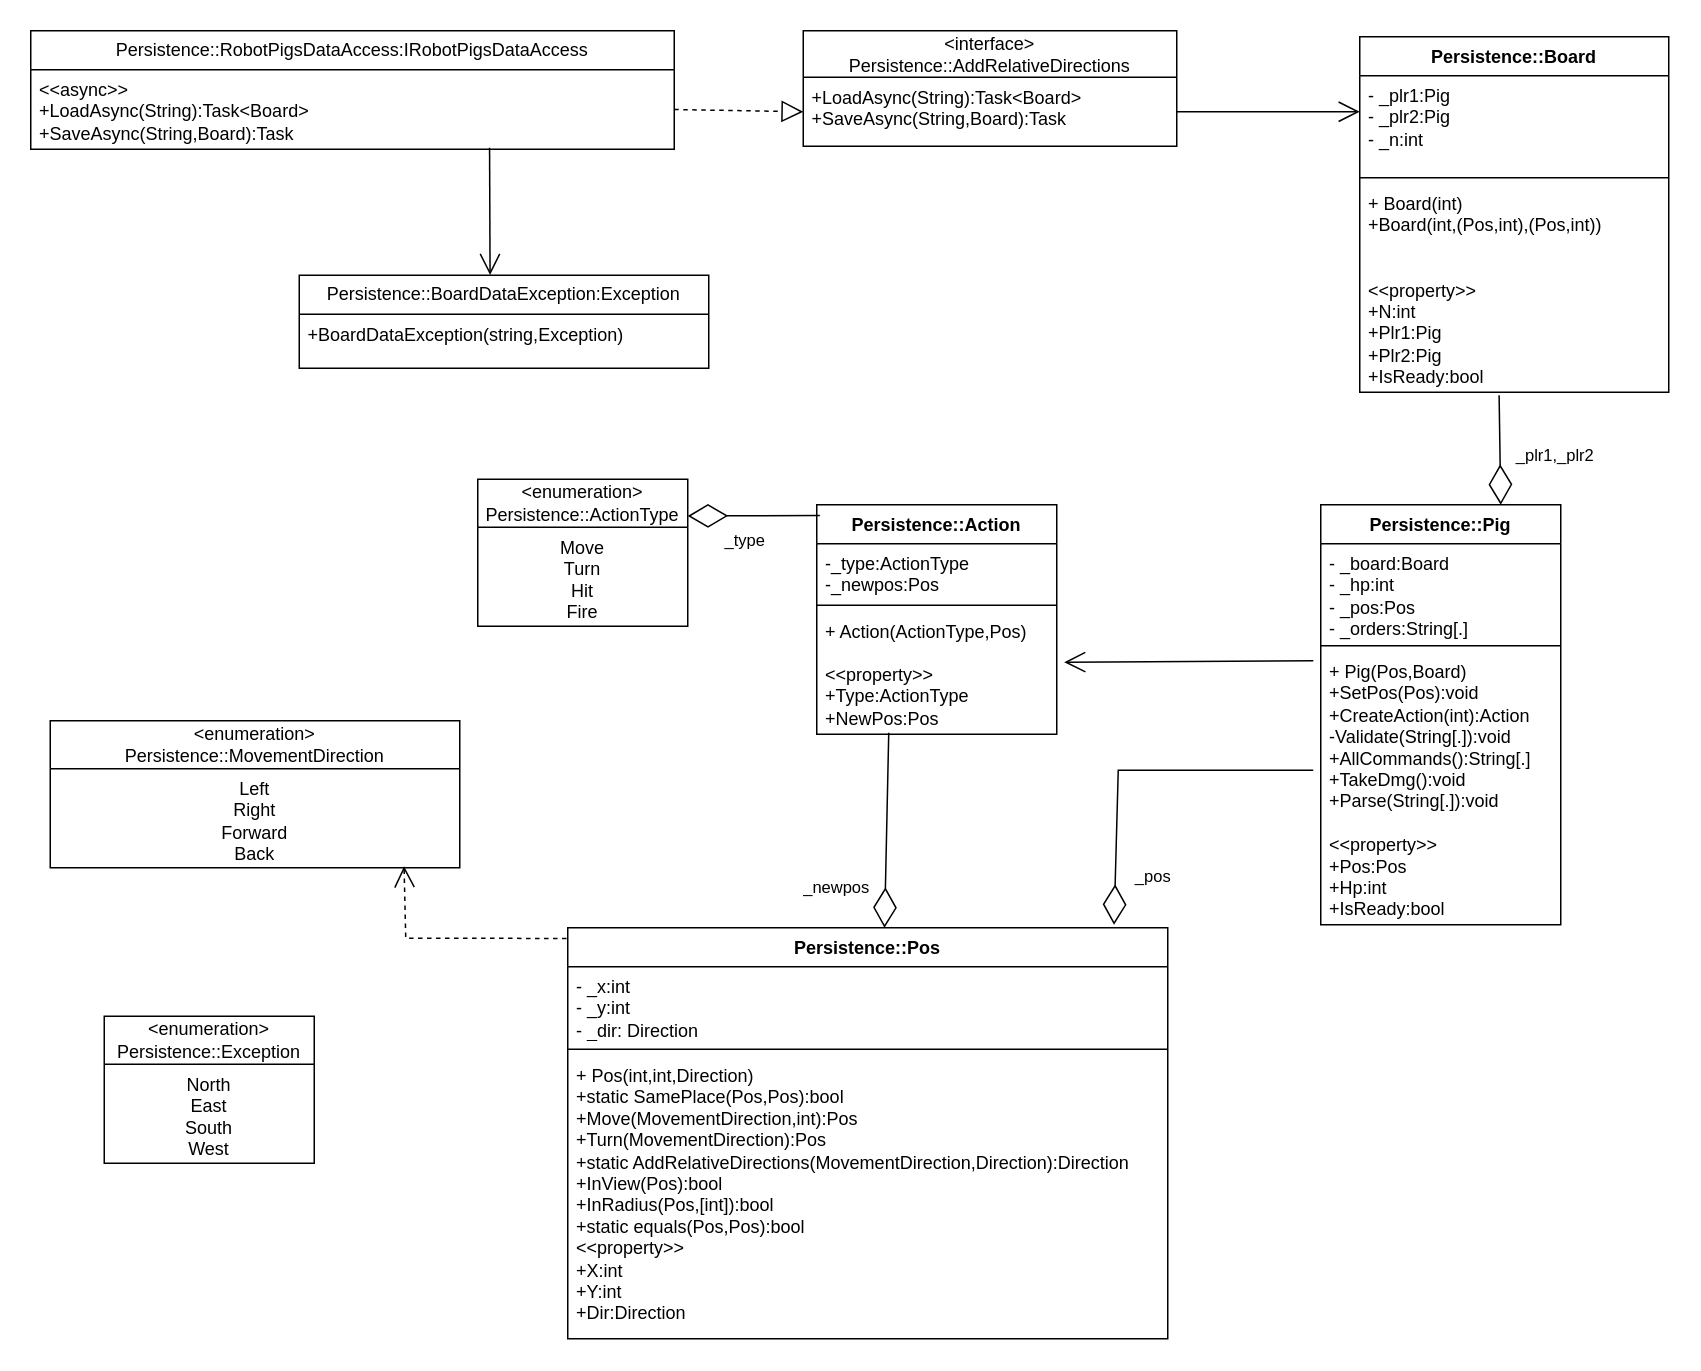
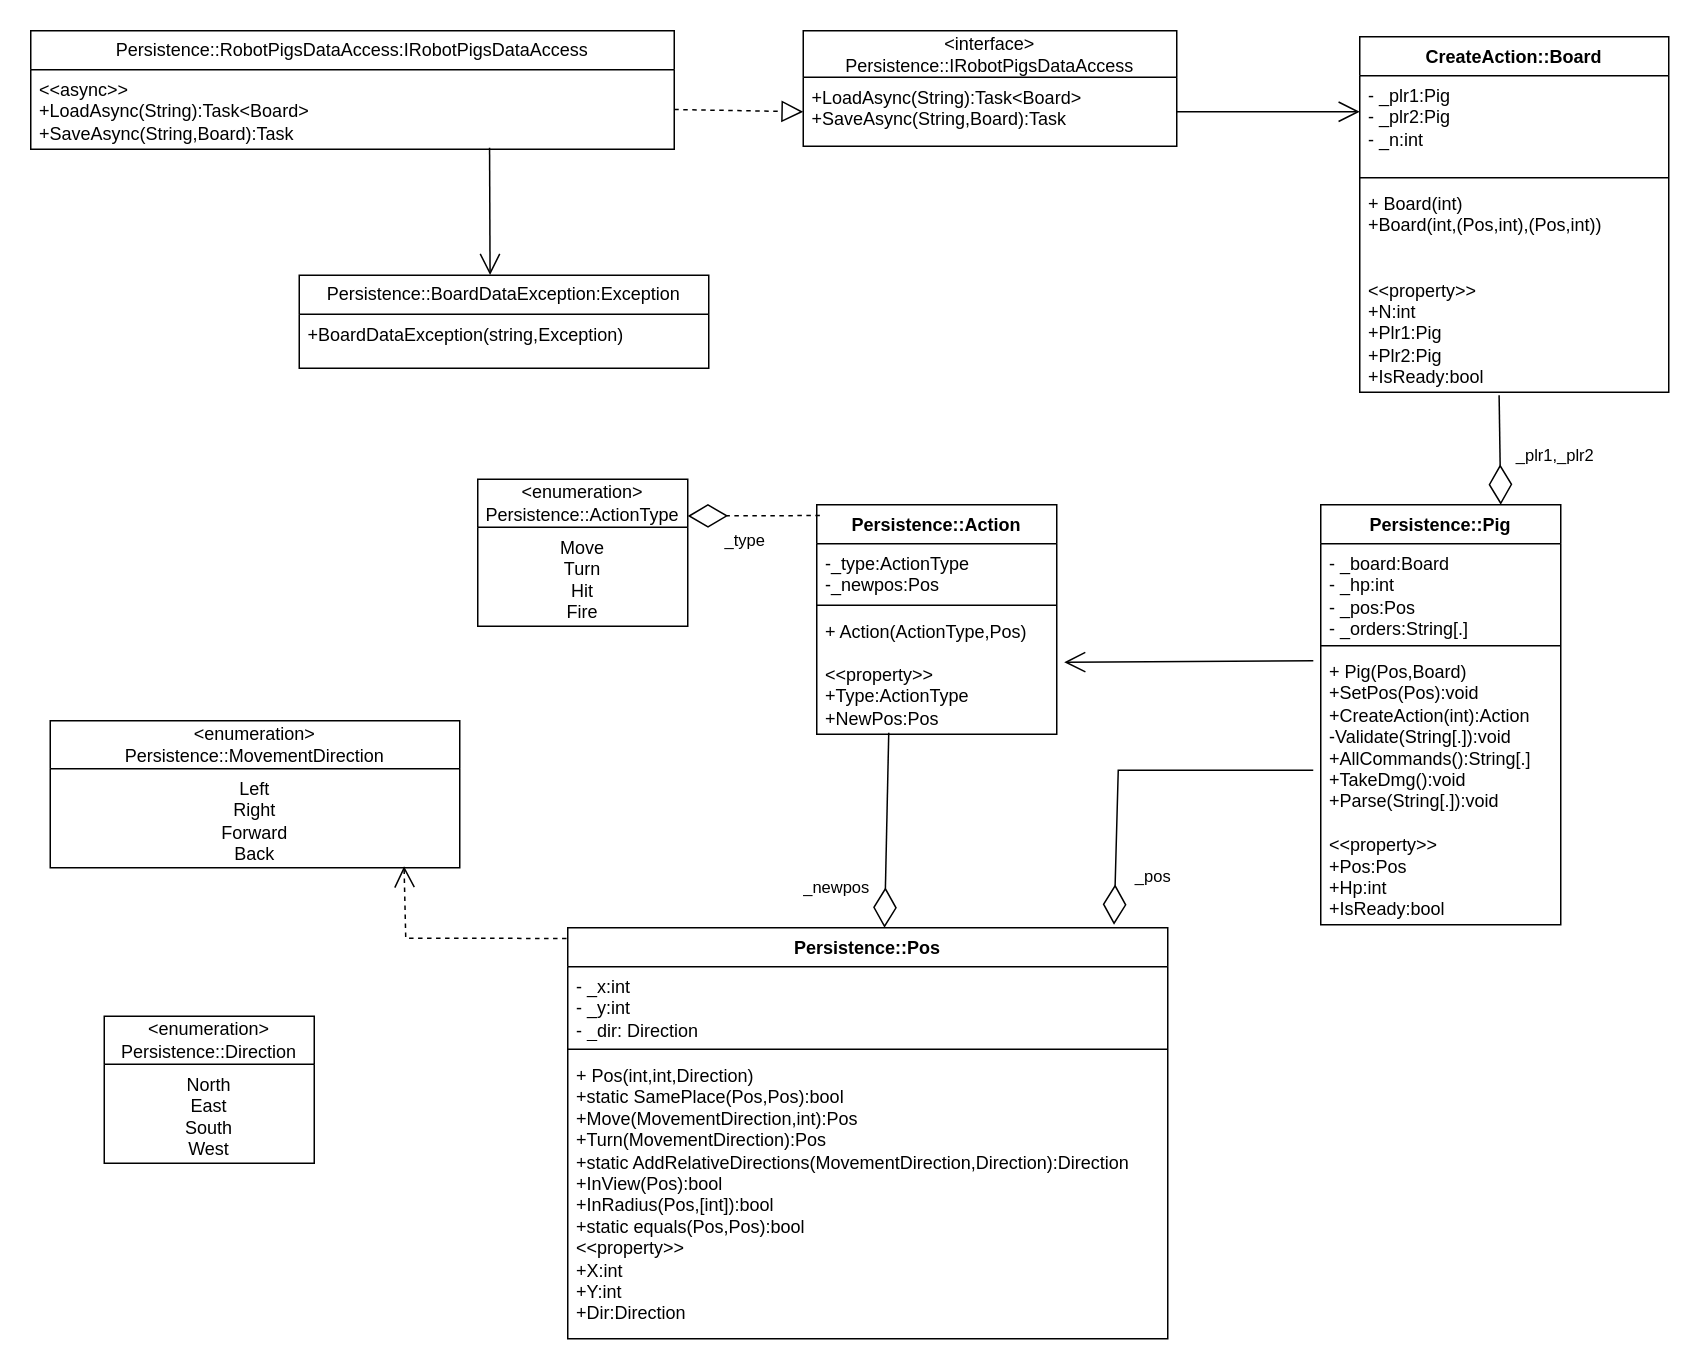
node "<interface> Persistence::AddRelativeDirections": label "<interface> Persistence::AddRelativeDirections" -> "<interface> Persistence::IRobotPigsDataAccess"
node "Persistence::Board": label "Persistence::Board" -> "CreateAction::Board"
edge "Persistence::Action" -> "<enumeration> Persistence::ActionType": style solid -> dashed
node "<enumeration> Persistence::Exception": label "<enumeration> Persistence::Exception" -> "<enumeration> Persistence::Direction"
